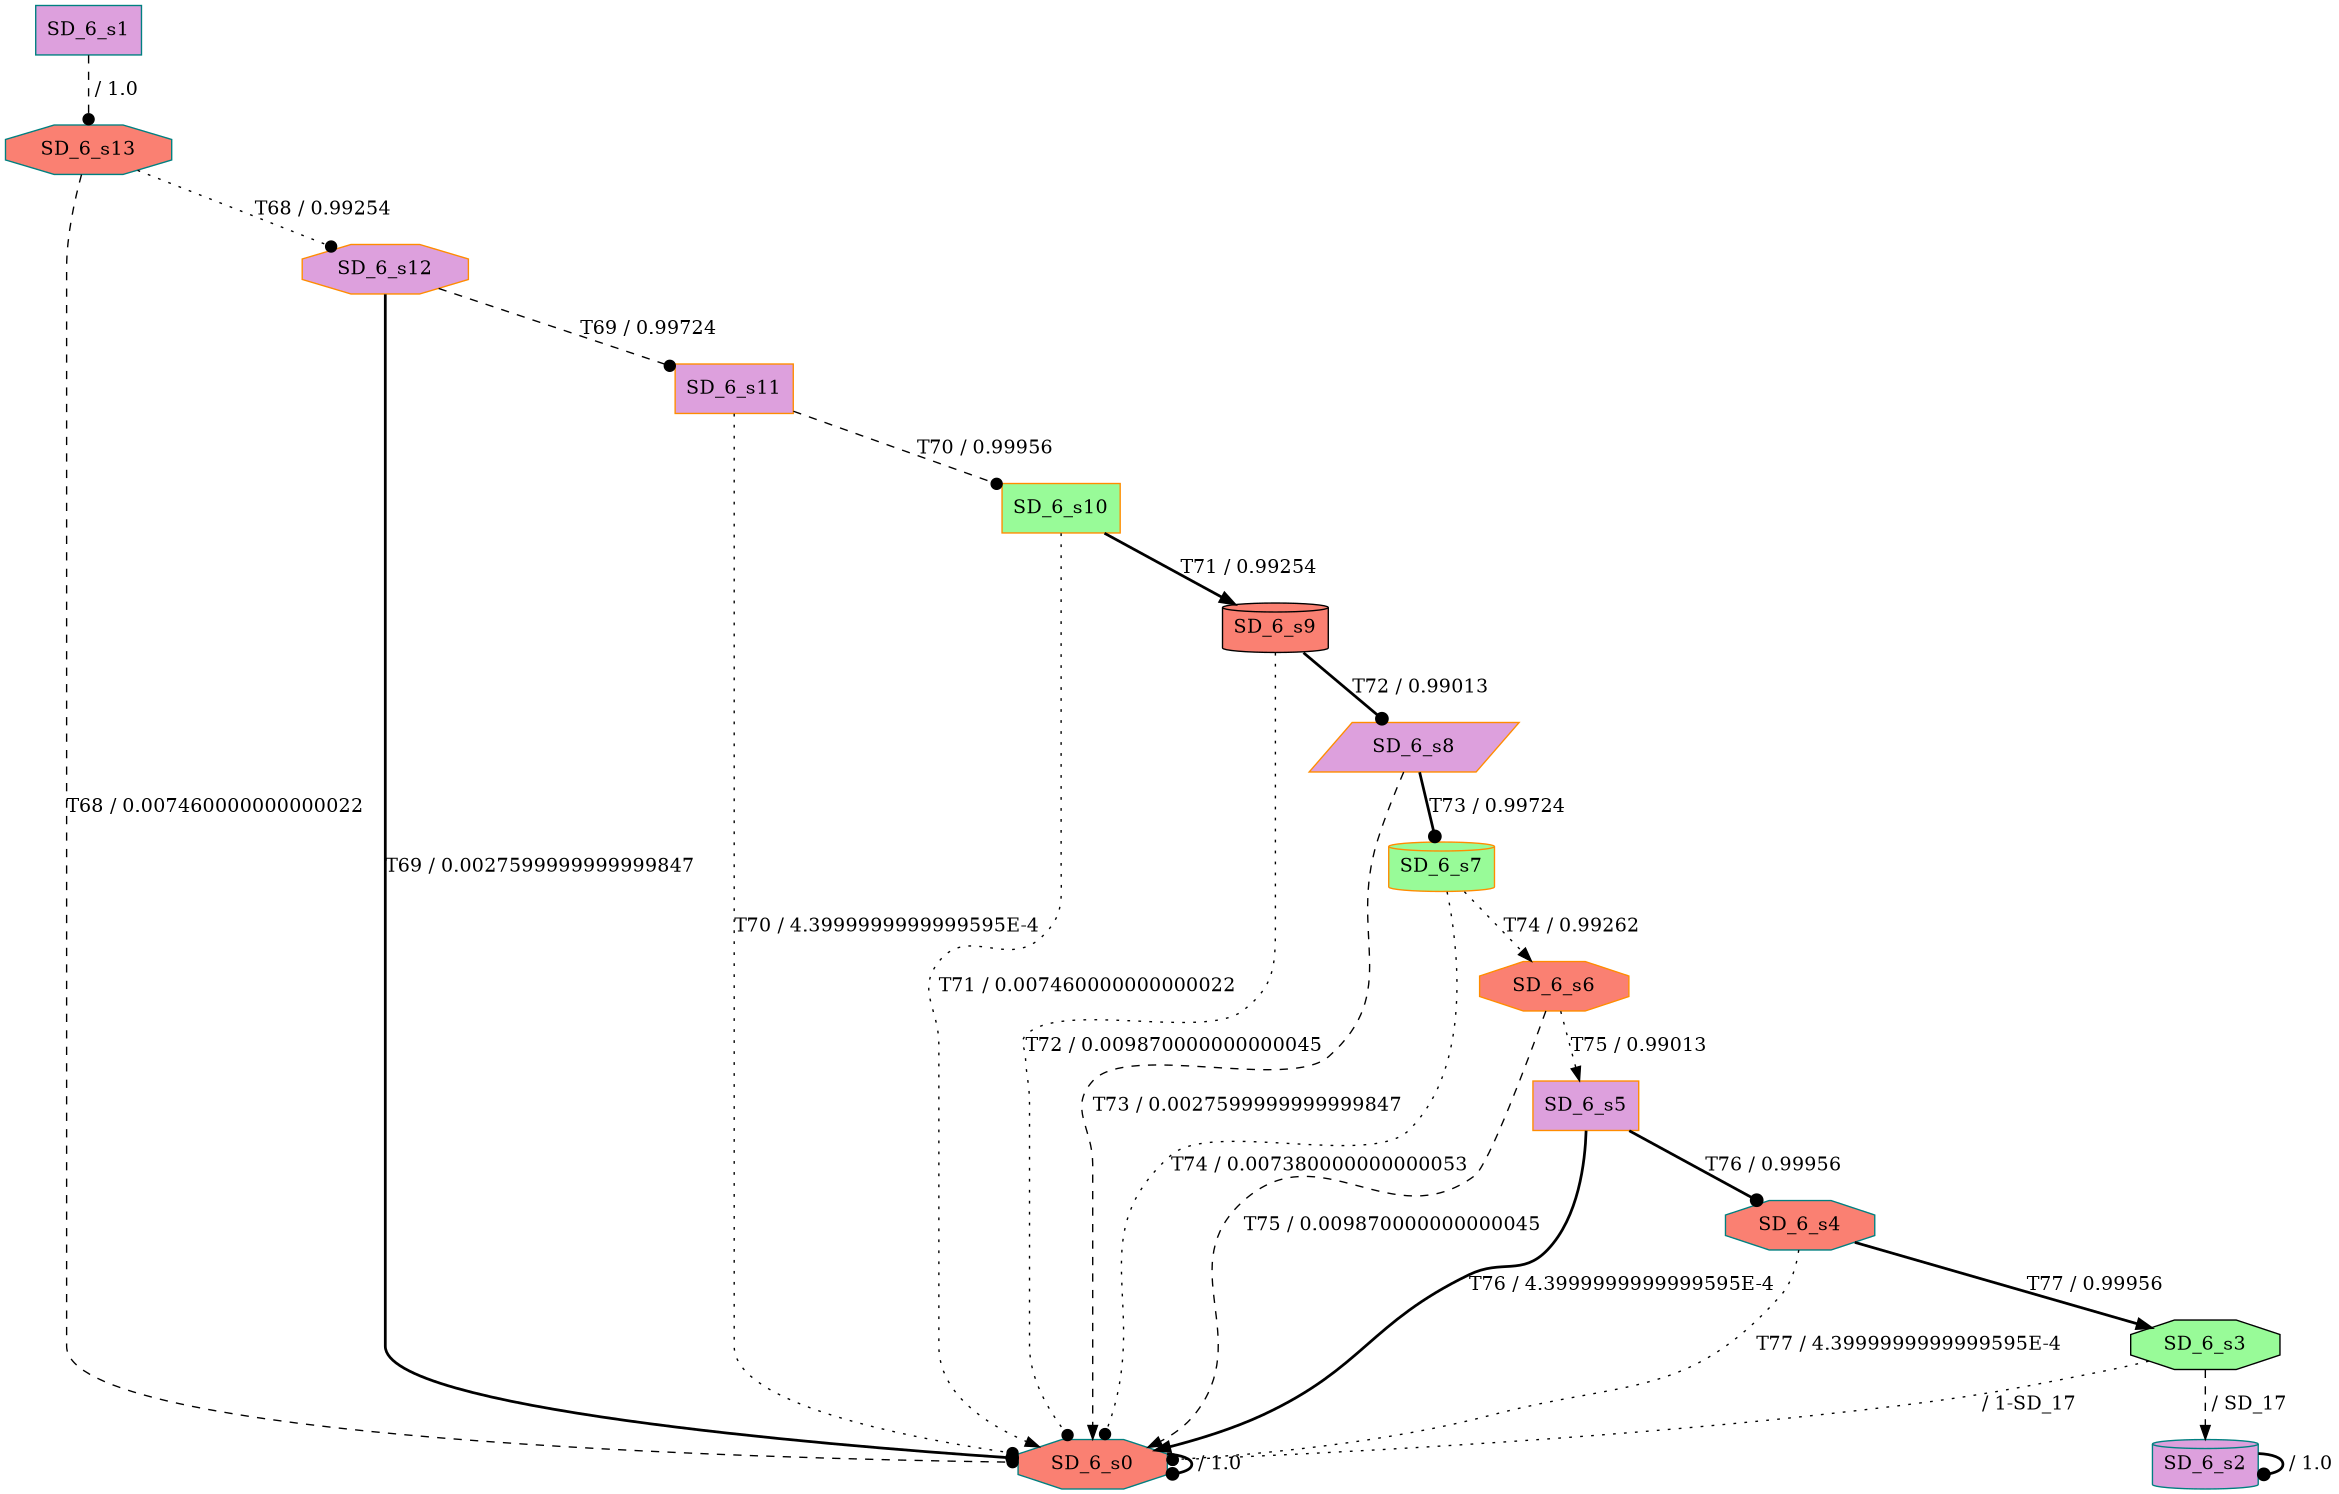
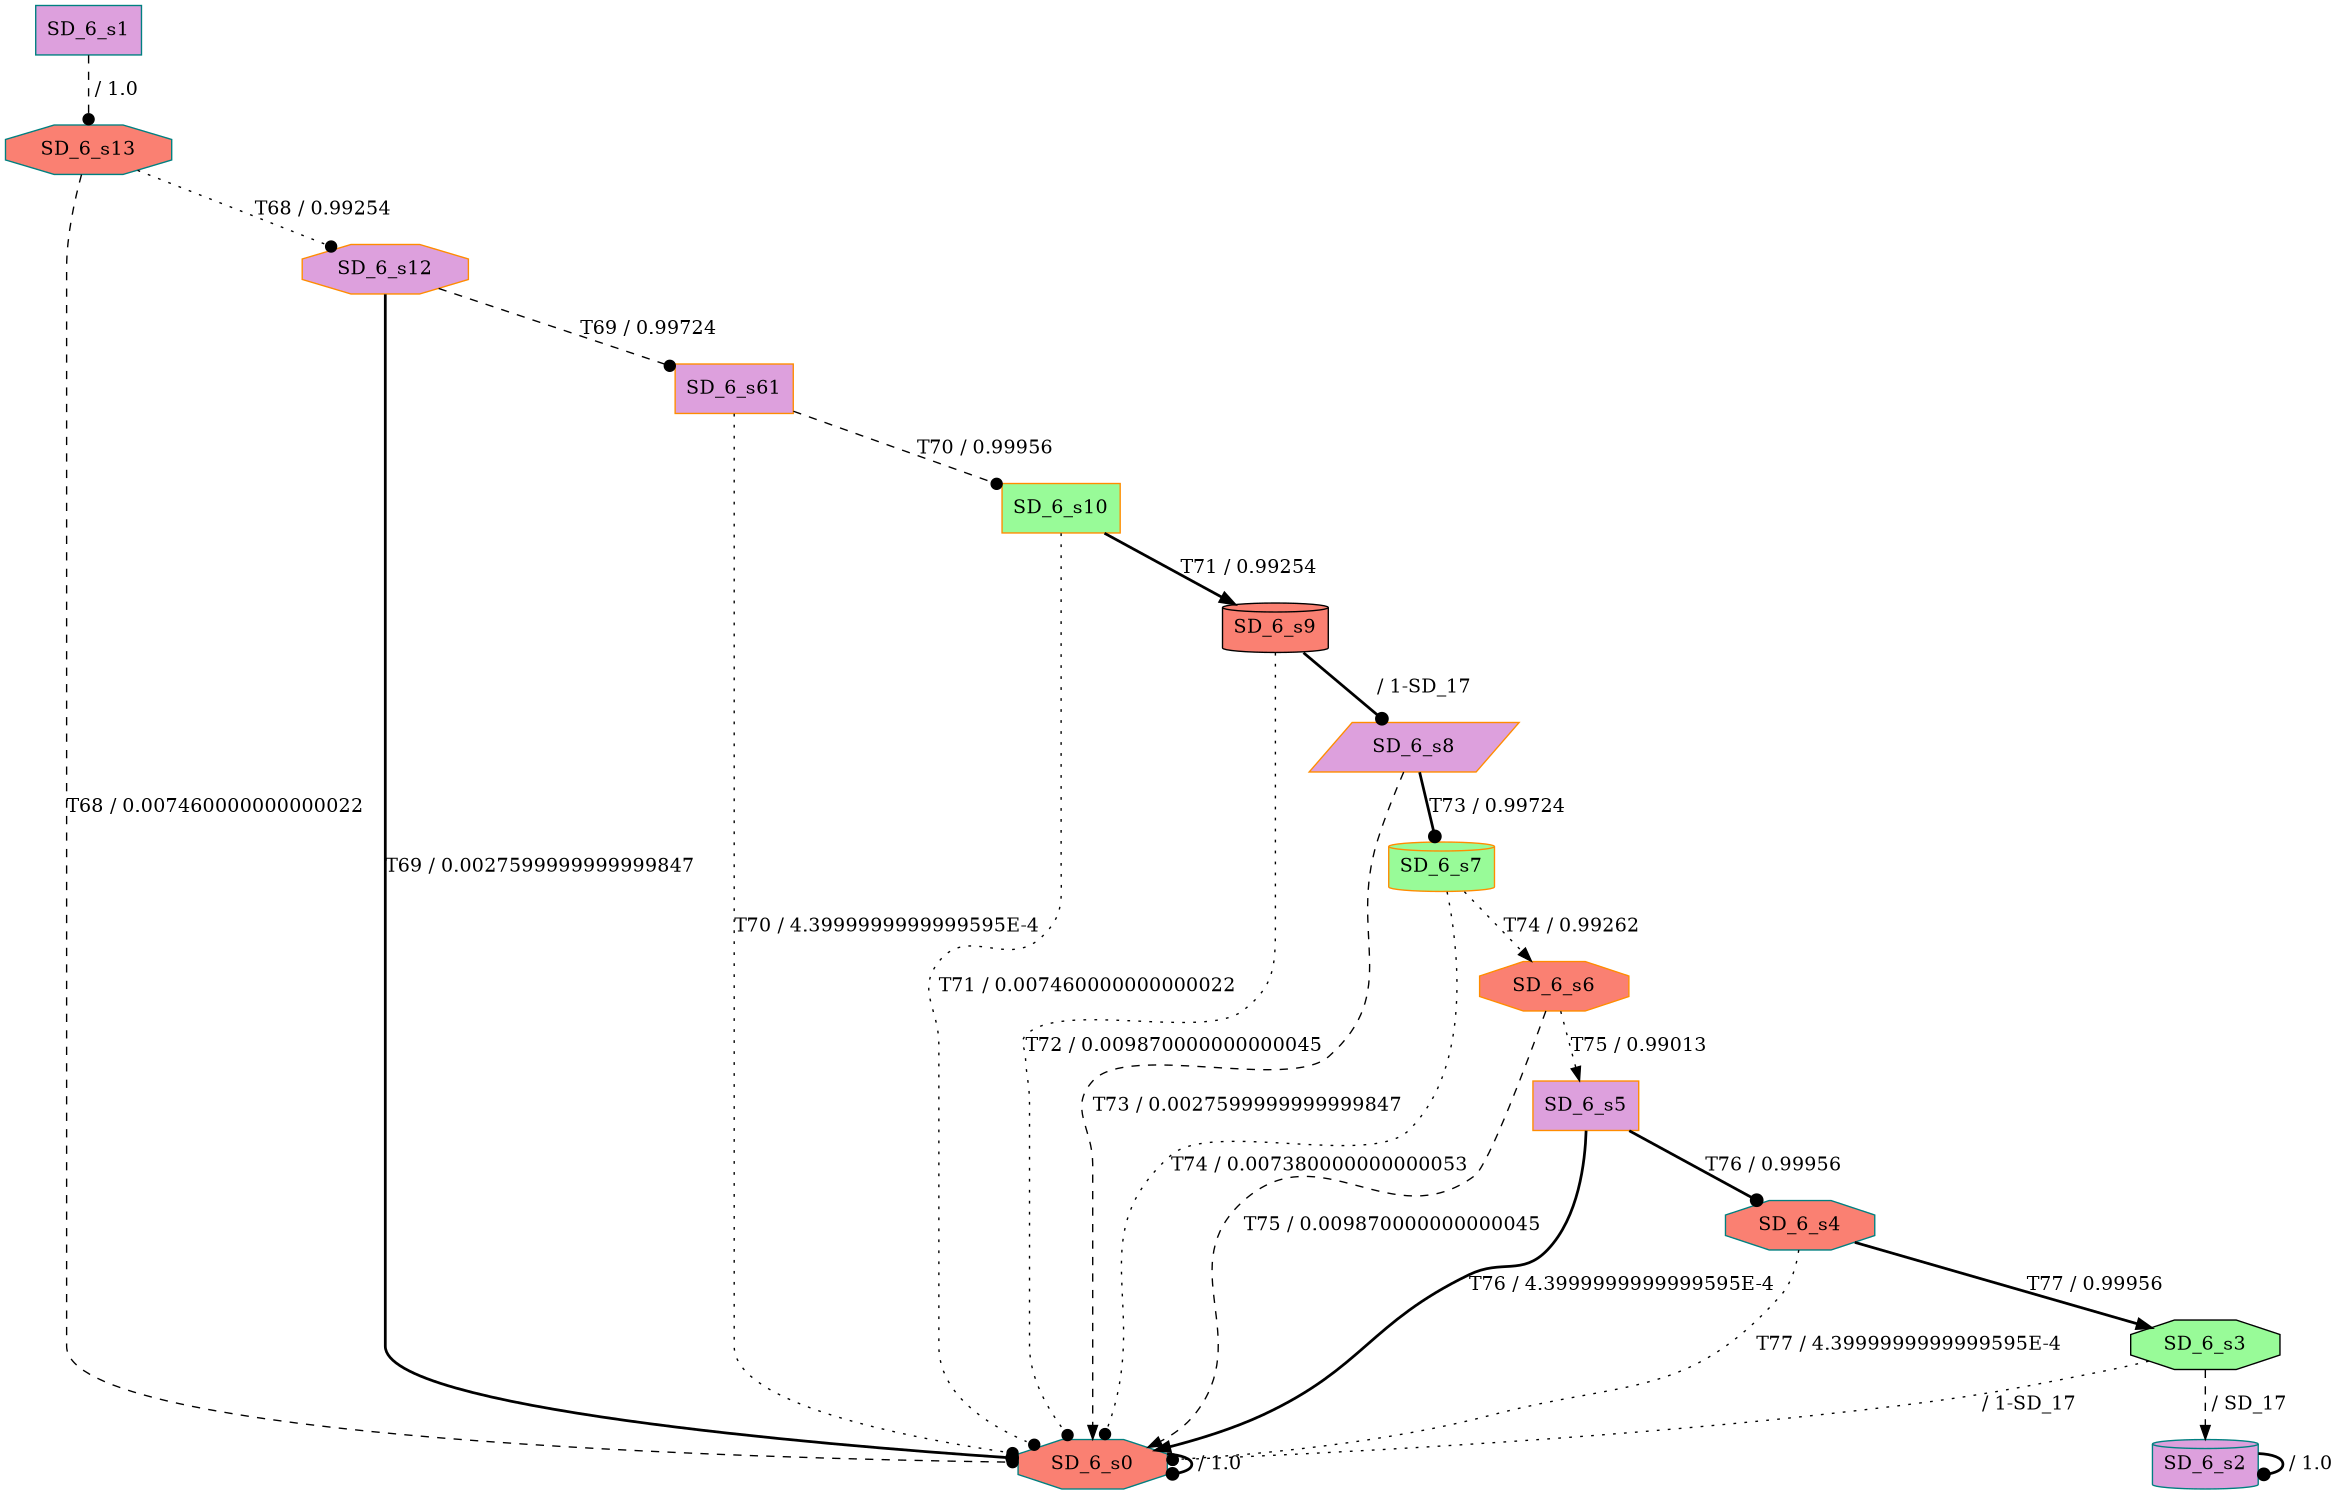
node "SD_6_s11": label "SD_6_s11" -> "SD_6_s61"
edge "SD_6_s9" -> "SD_6_s8": label "T72 / 0.99013" -> " / 1-SD_17"
edge "SD_6_s10" -> "SD_6_s0": arrowhead normal -> dot
